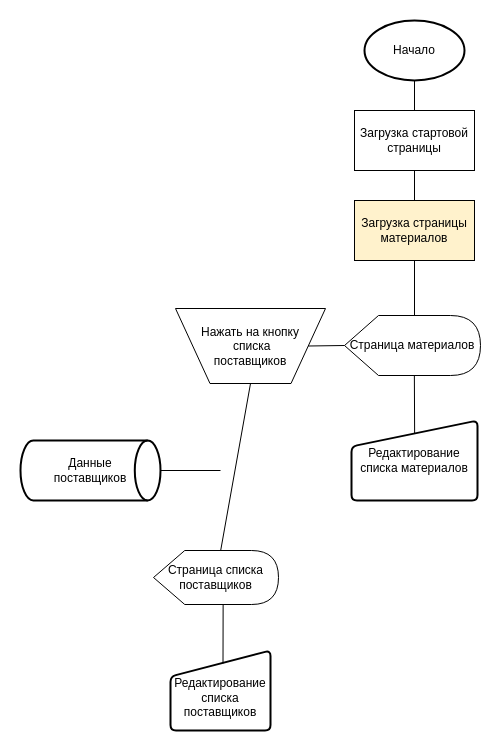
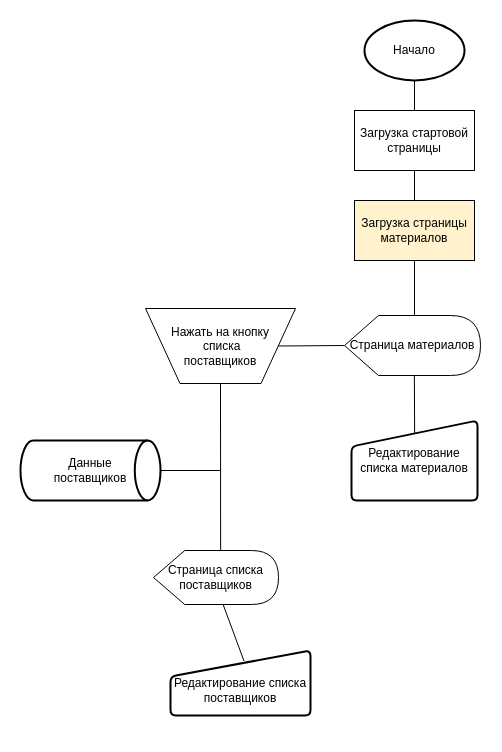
node "Нажать на кнопку списка поставщиков": moved (251, 346) -> (221, 346)
node "Редактирование списка поставщиков": size 100x80 -> 140x65
